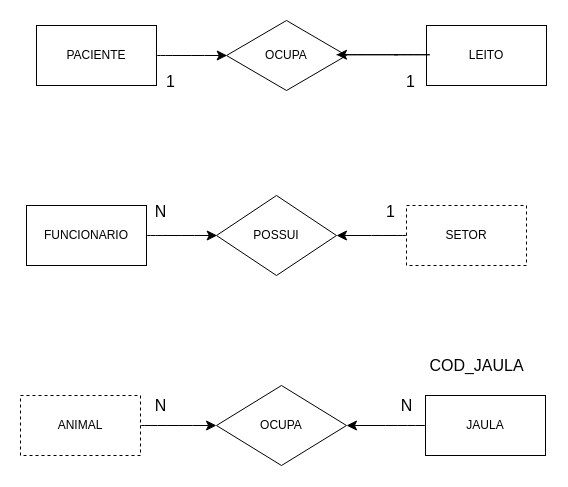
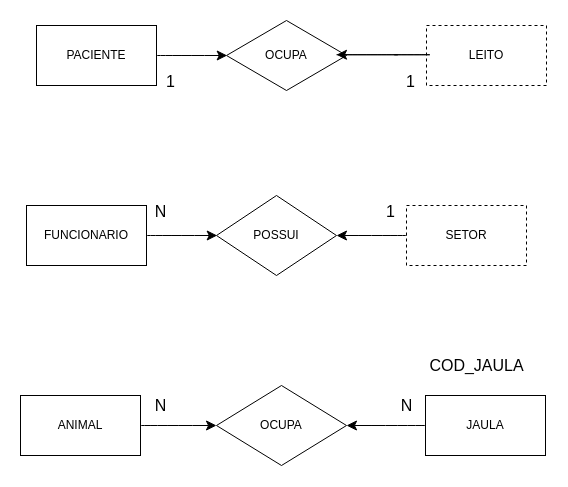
node "LEITO": style solid -> dashed
node "ANIMAL": style dashed -> solid
